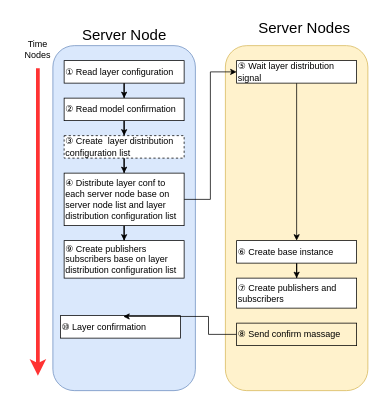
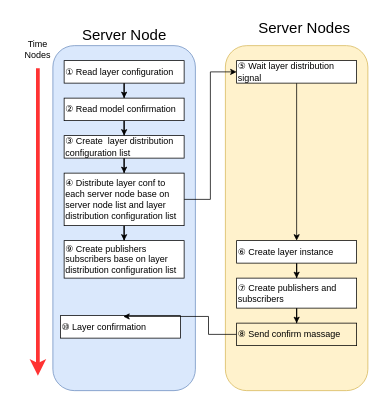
node "③ Create layer distribution configuration list": style dashed -> solid
node "⑥ Create base instance": label "⑥ Create base instance" -> "⑥ Create layer instance"
edge "⑦ Create publishers and subscribers" -> "⑧ Send confirm massage": added
